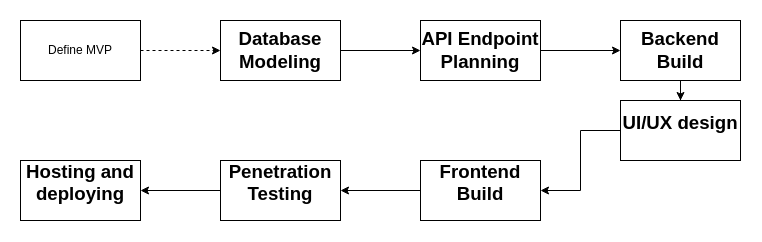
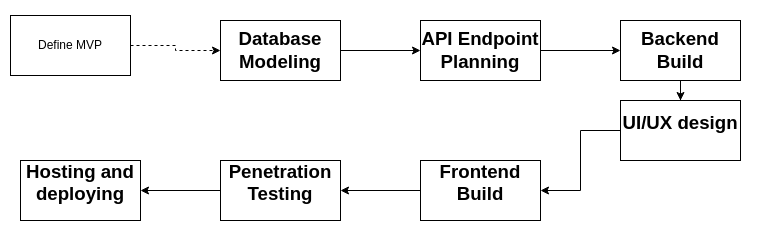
node "Define MVP": moved (81, 51) -> (71, 46)
